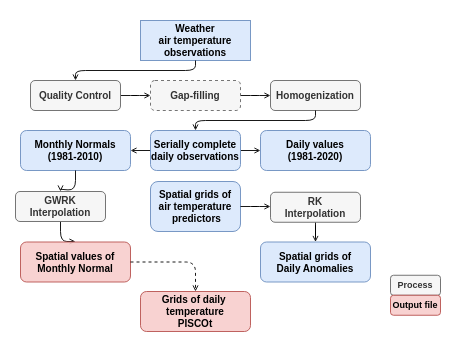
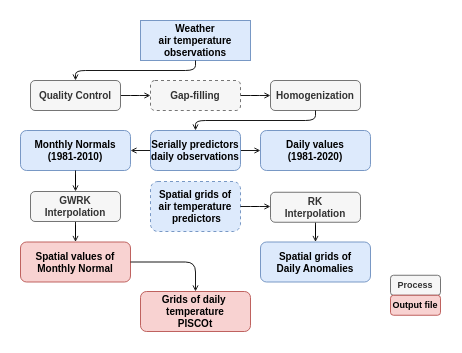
node "Serially complete daily observations": label "Serially complete daily observations" -> "Serially predictors daily observations"
node "GWRK Interpolation": moved (61, 207) -> (76, 207)
node "Spatial grids ofair temperature predictors": style solid -> dashed
edge "Spatial values ofMonthly Normal" -> "Grids of daily temperaturePISCOt": style dashed -> solid
